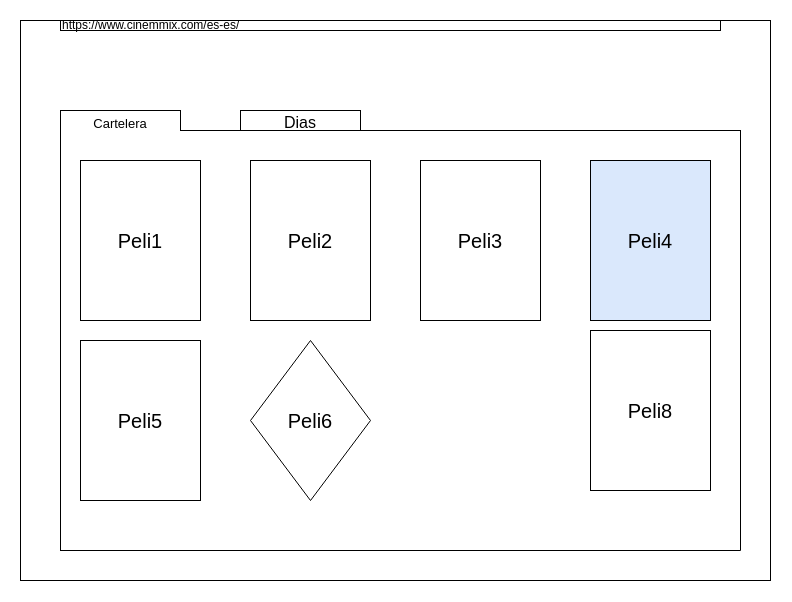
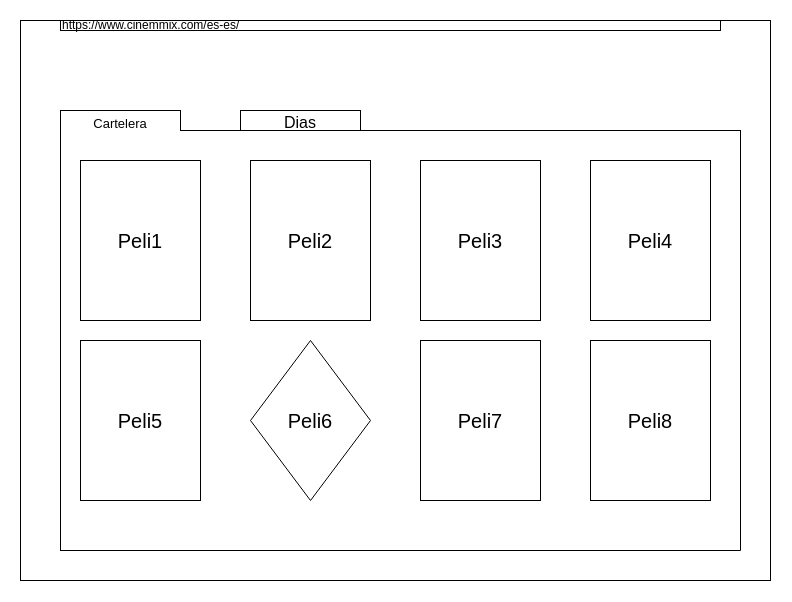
node "Peli4": fillcolor #dae8fc -> #ffffff
node "Peli8": moved (651, 411) -> (651, 421)
node "Peli7": added
